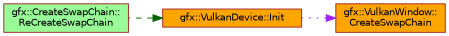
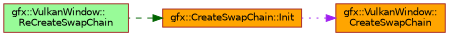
node "gfx::CreateSwapChain:: ReCreateSwapChain": label "gfx::CreateSwapChain:: ReCreateSwapChain" -> "gfx::VulkanWindow:: ReCreateSwapChain"
node "gfx::VulkanDevice::Init": label "gfx::VulkanDevice::Init" -> "gfx::CreateSwapChain::Init"
